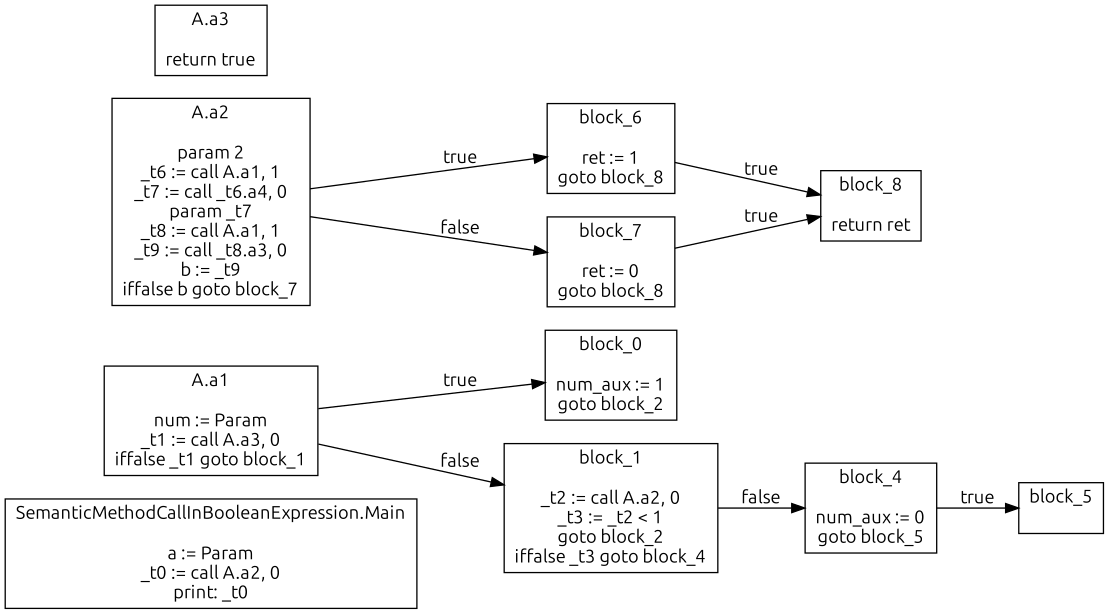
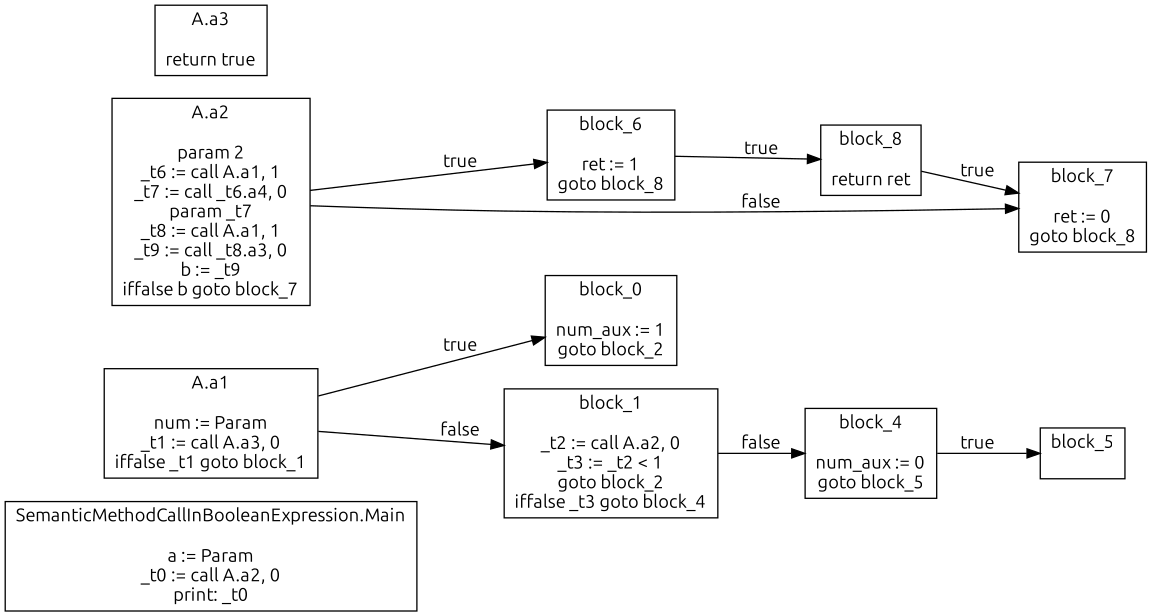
edge "block_7 ret := 0 goto block_8" -> "block_8 return ret": reversed
